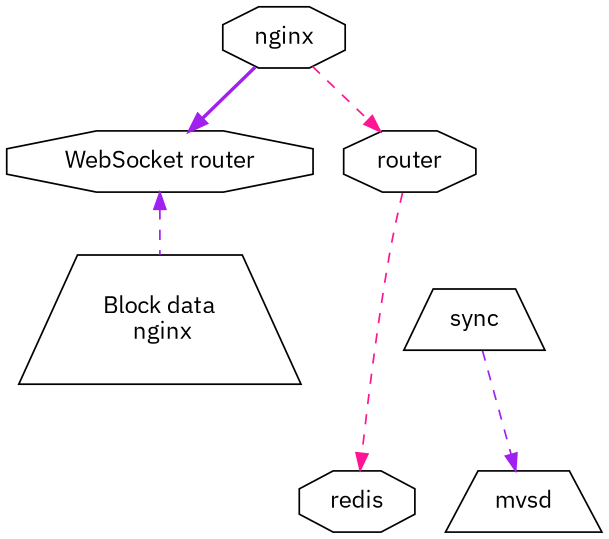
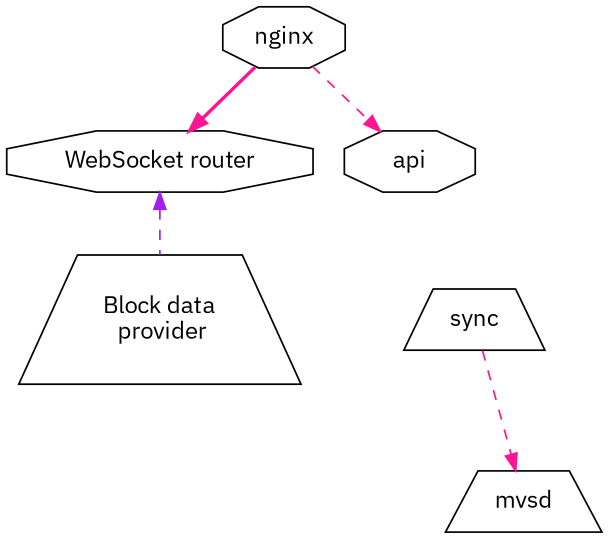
edge "nginx" -> "WebSocket router": color purple -> deeppink
node "router": label "router" -> "api"
node "Block data nginx": label "Block data nginx" -> "Block data provider"
edge "sync" -> "mvsd": color purple -> deeppink
node "redis": removed
